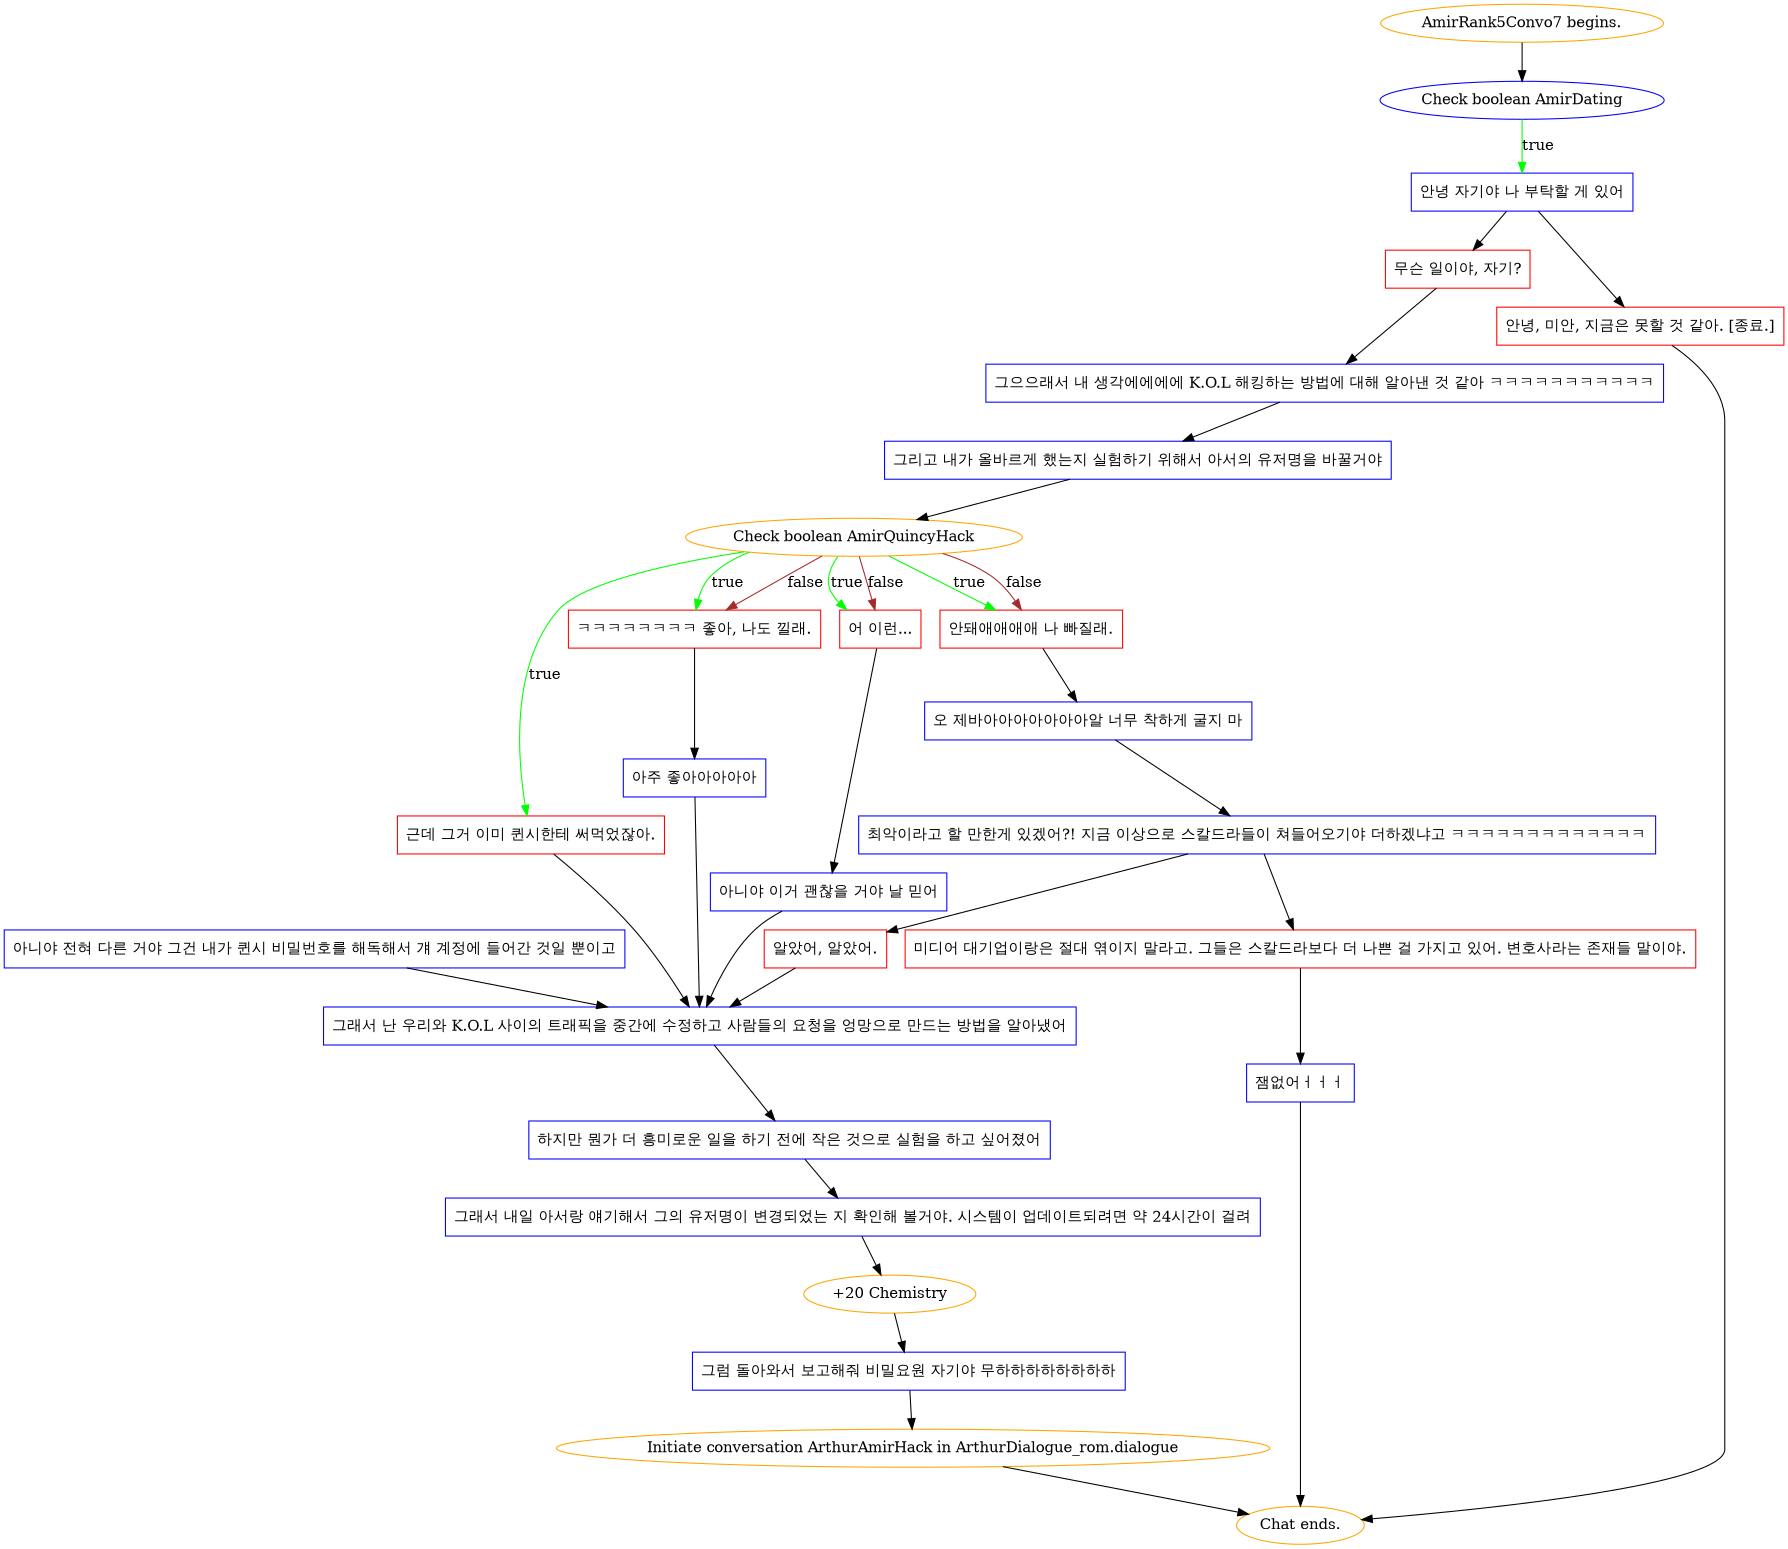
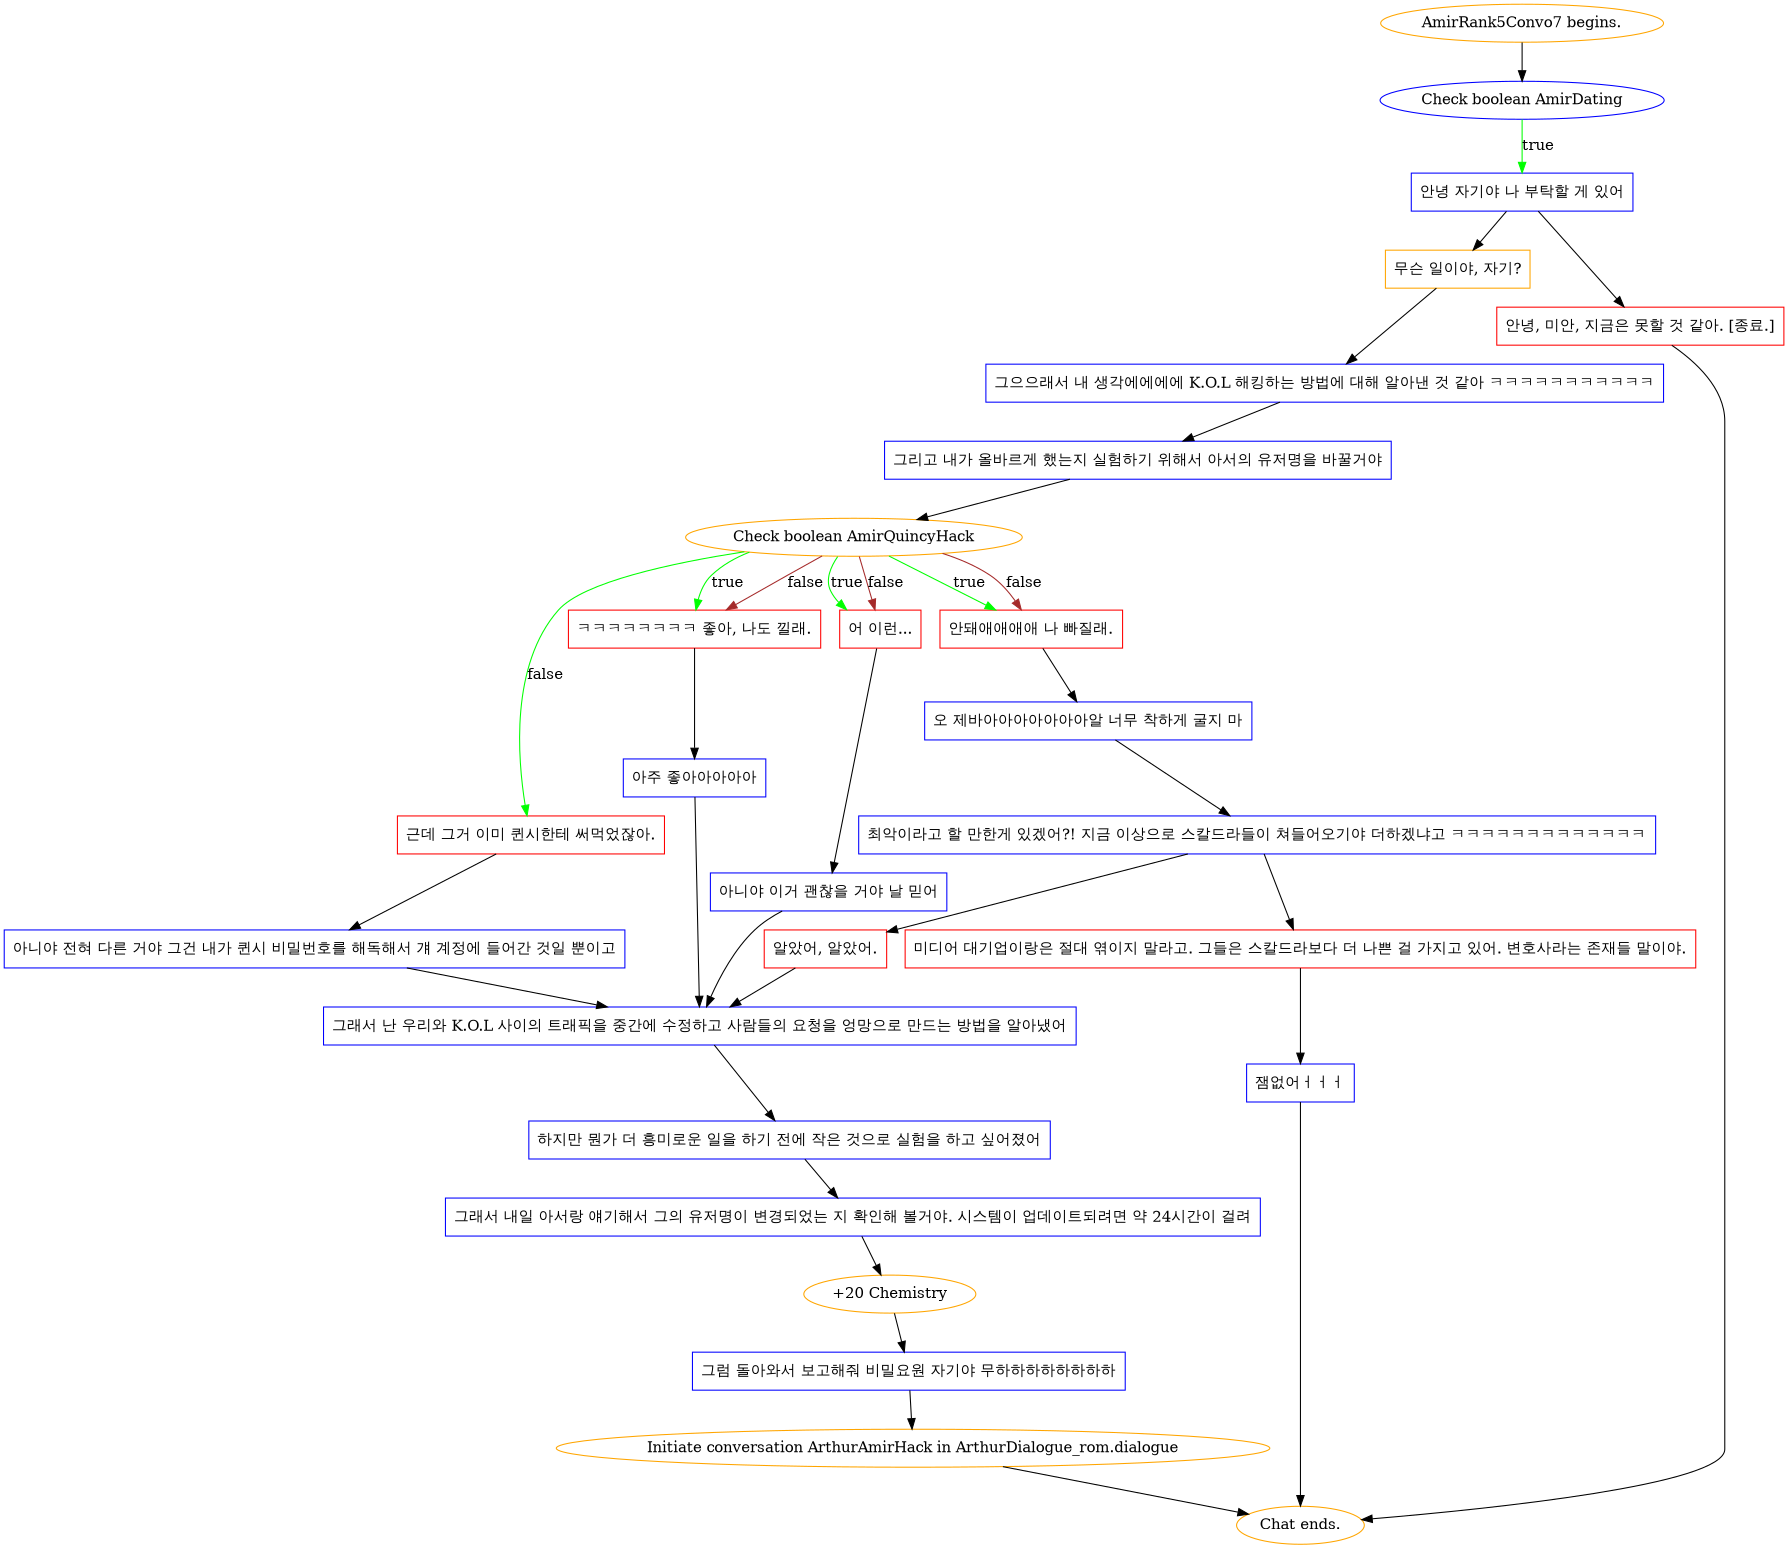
node "무슨 일이야, 자기?": color red -> orange
edge "Check boolean AmirQuincyHack" -> "근데 그거 이미 퀸시한테 써먹었잖아.": label "true" -> "false"
edge "근데 그거 이미 퀸시한테 써먹었잖아." -> "그래서 난 우리와 K.O.L 사이의 트래픽을 중간에 수정하고 사람들의 요청을 엉망으로 만드는 방법을 알아냈어": now "근데 그거 이미 퀸시한테 써먹었잖아." -> "아니야 전혀 다른 거야 그건 내가 퀸시 비밀번호를 해독해서 걔 계정에 들어간 것일 뿐이고"
